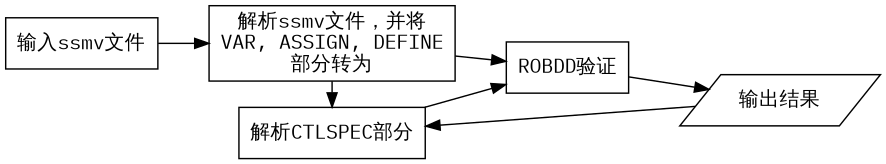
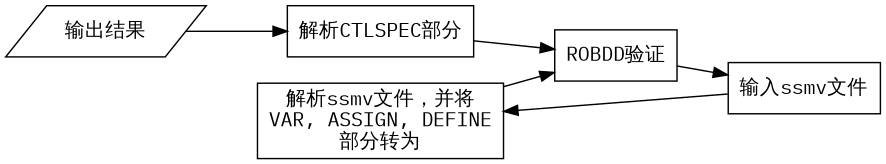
edge "ROBDD验证" -> "输出结果": now "ROBDD验证" -> "输入ssmv文件"
edge "解析ssmv文件，并将 VAR, ASSIGN, DEFINE 部分转为" -> "解析CTLSPEC部分": removed
